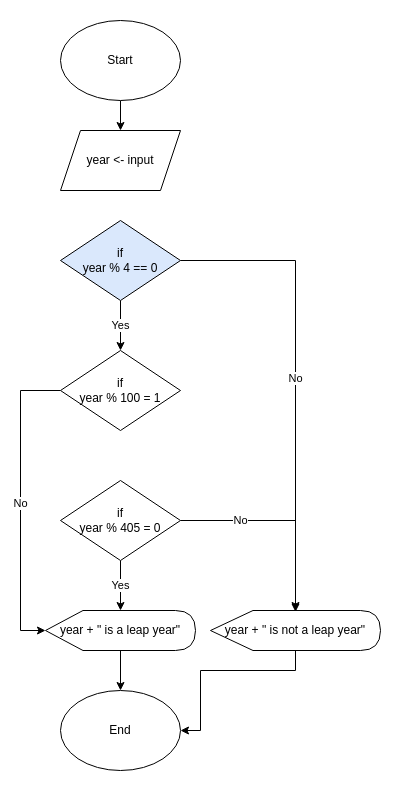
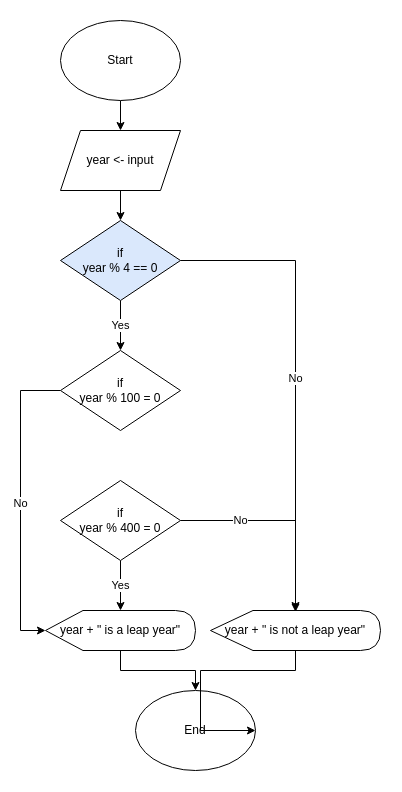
edge "year <- input" -> "if year % 4 == 0": added
node "if year % 100 = 1": label "if year % 100 = 1" -> "if year % 100 = 0"
node "if year % 405 = 0": label "if year % 405 = 0" -> "if year % 400 = 0"
node "End": moved (121, 731) -> (196, 731)
